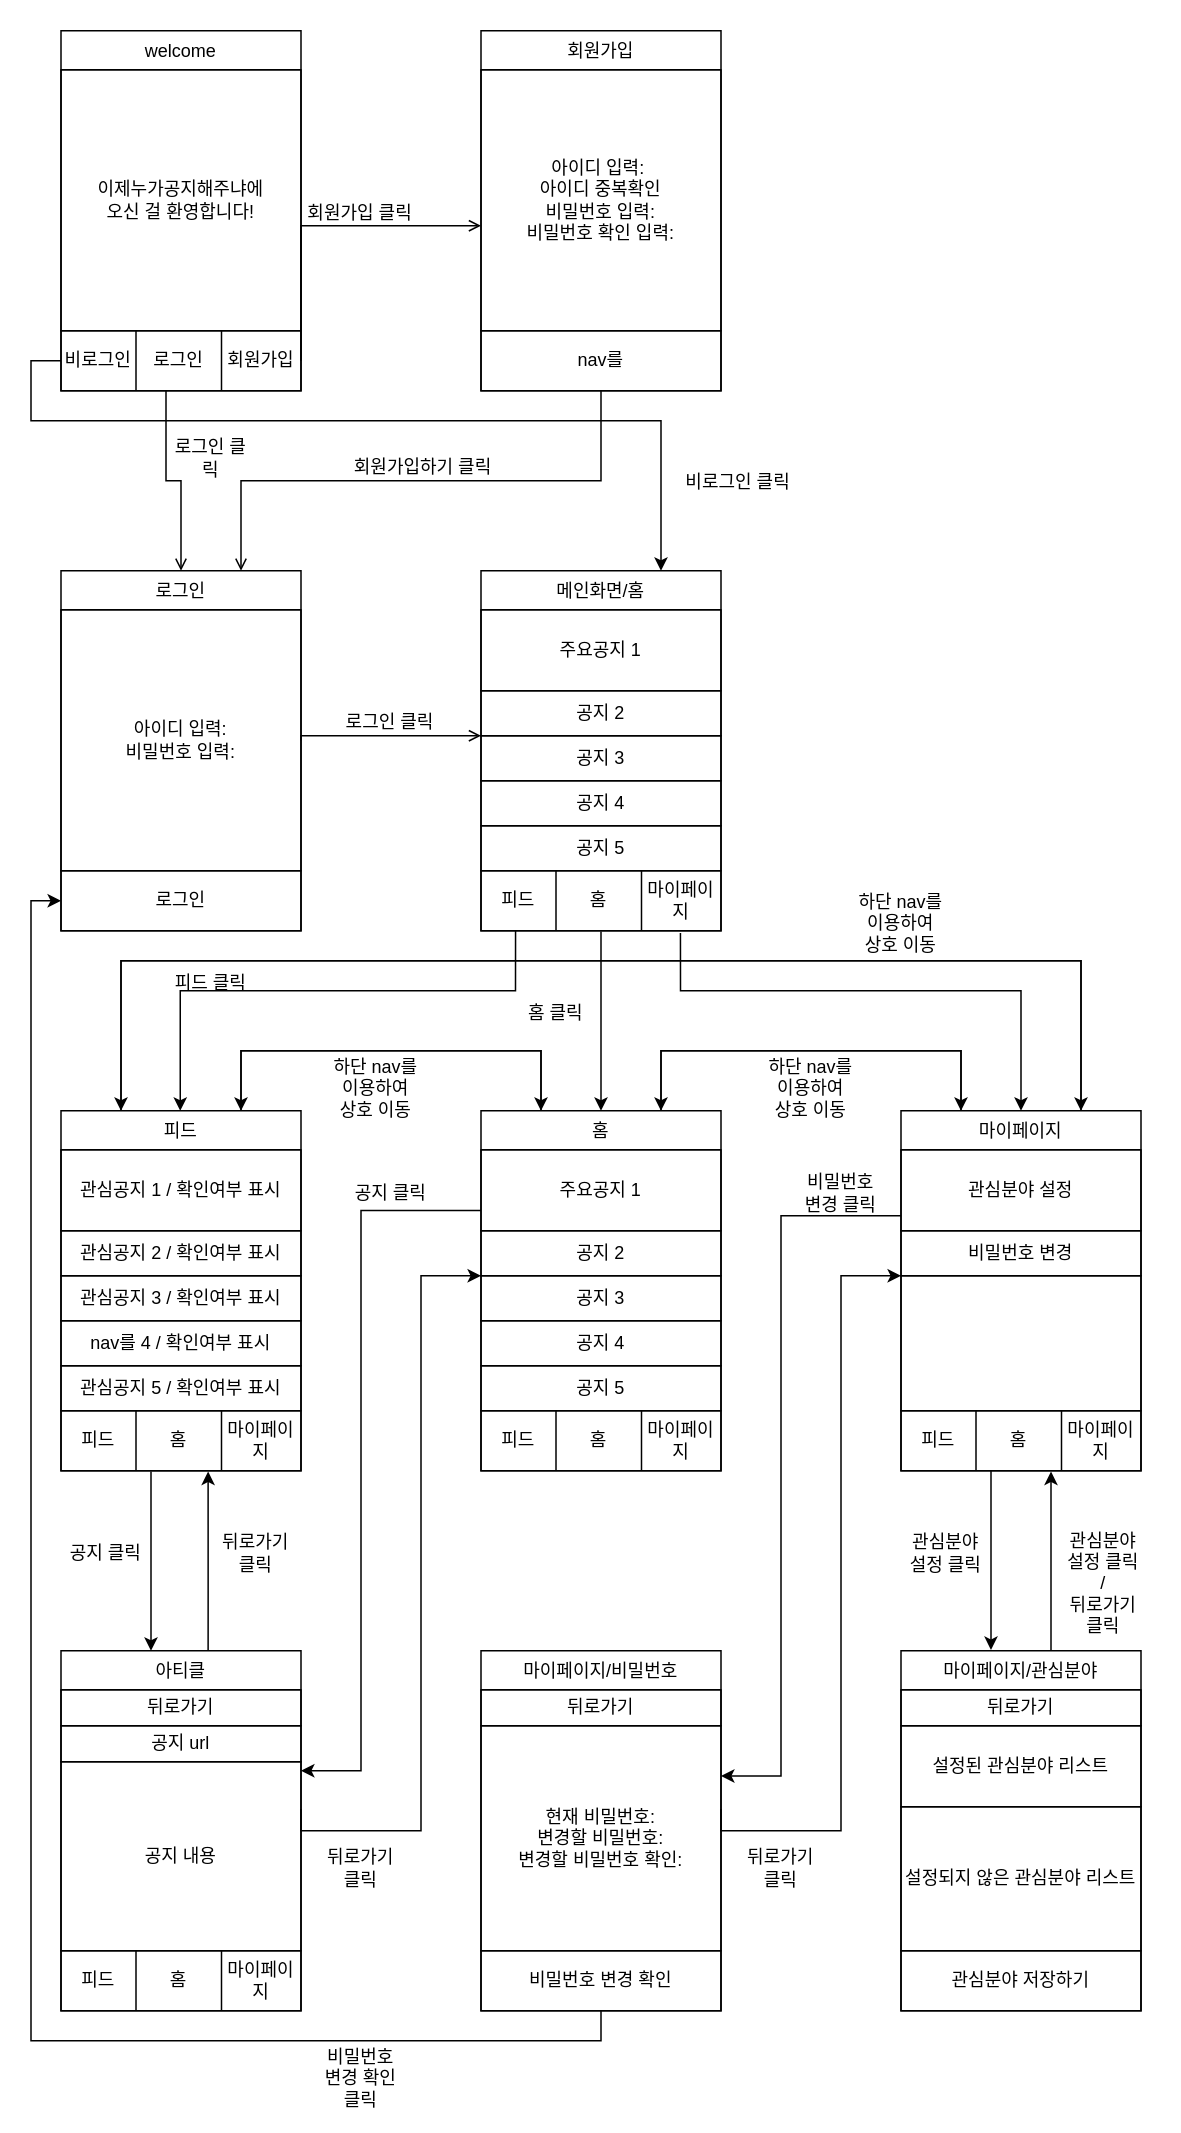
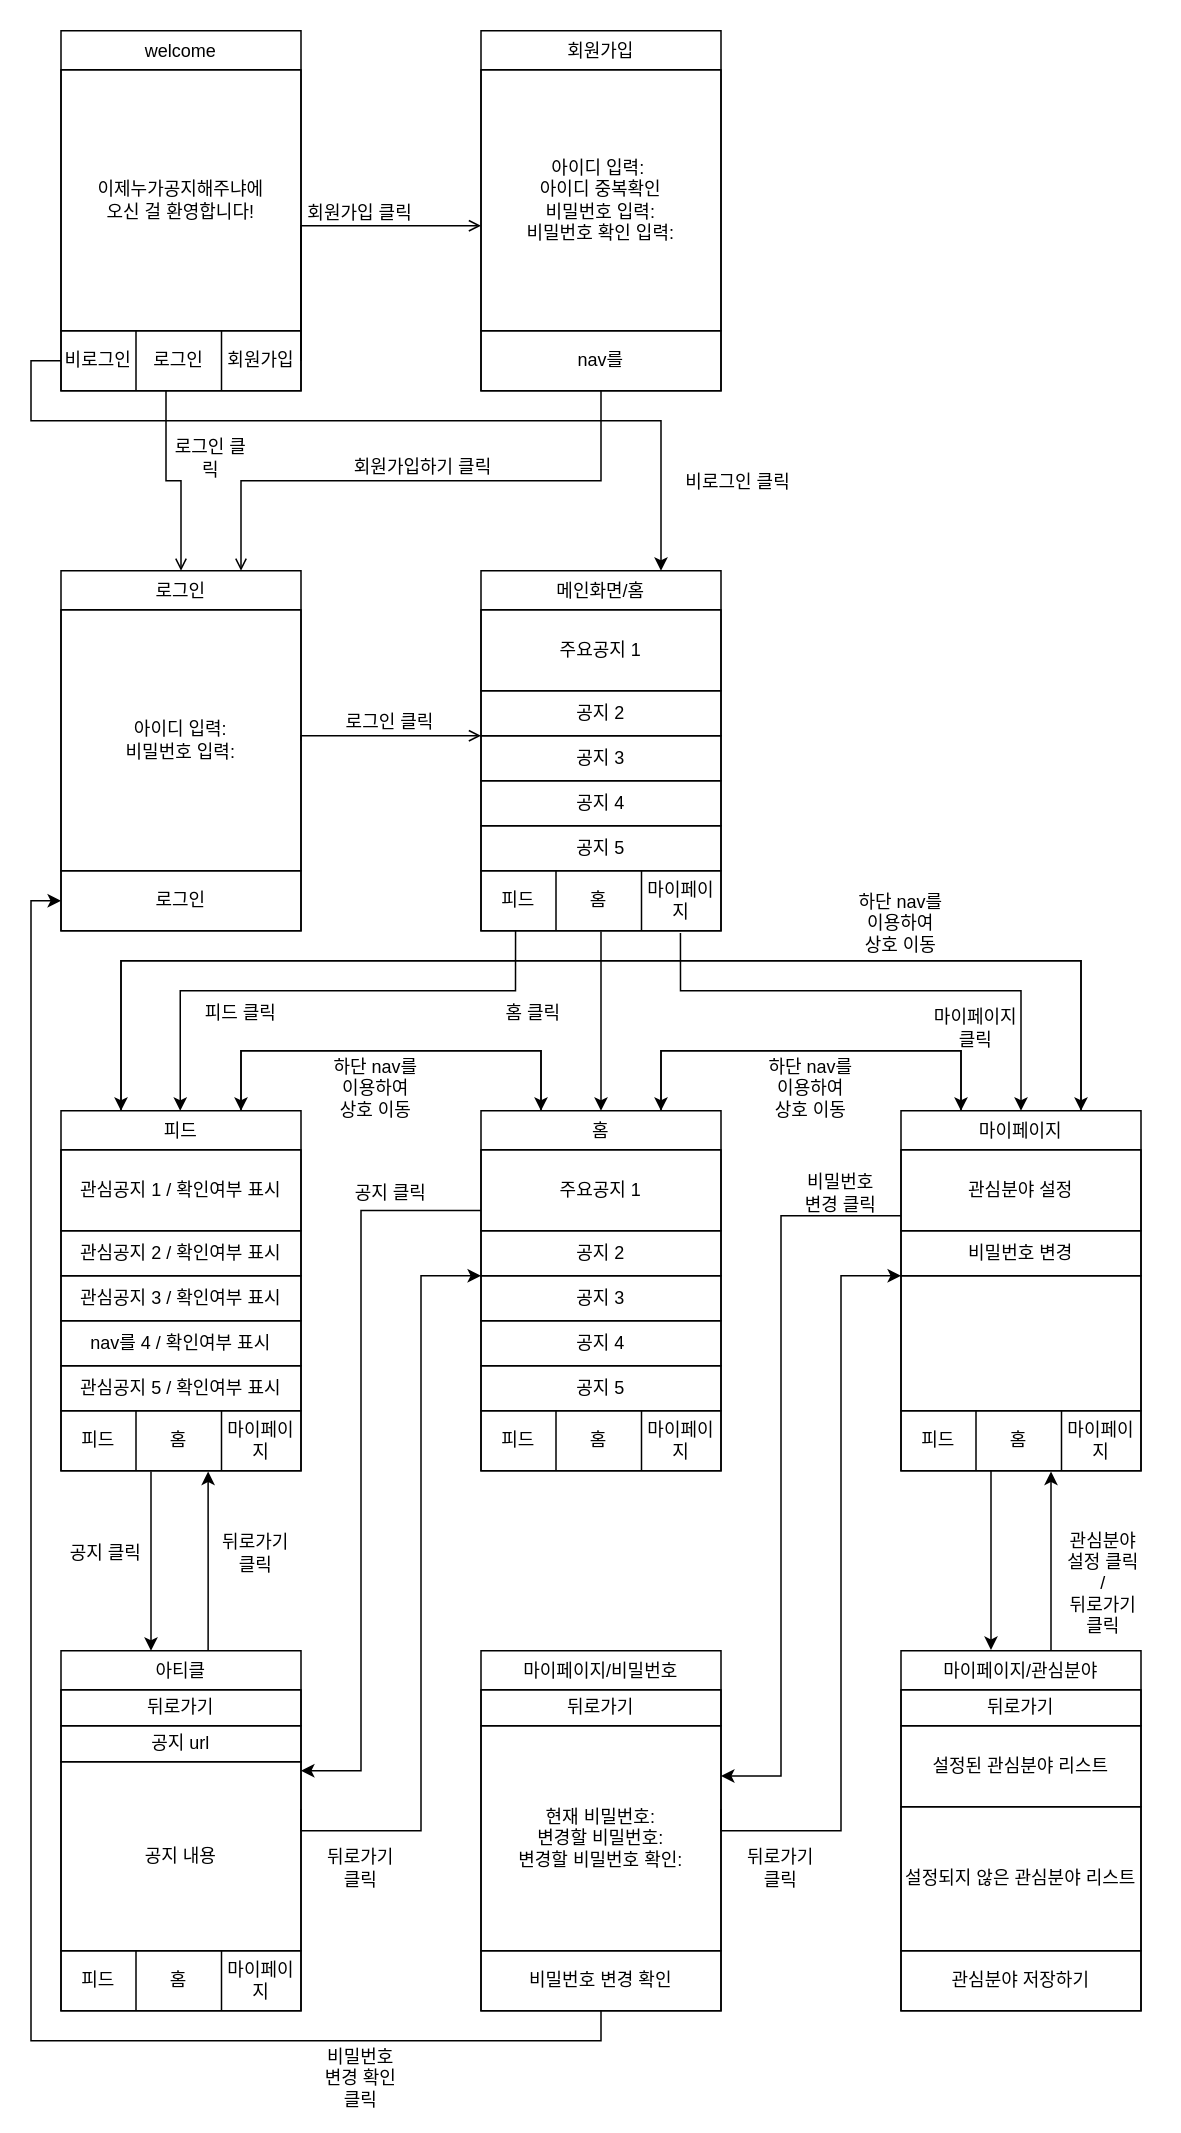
node "피드 클릭": moved (211, 983) -> (241, 1013)
node "홈 클릭": moved (556, 1013) -> (533, 1013)
node "마이페이지 클릭": added
node "관심분야 설정 클릭": removed
